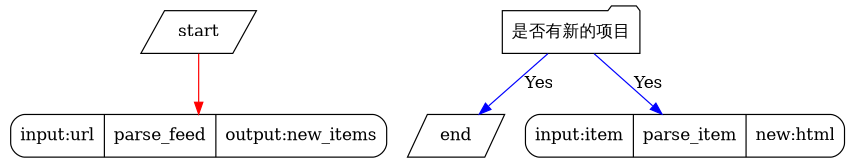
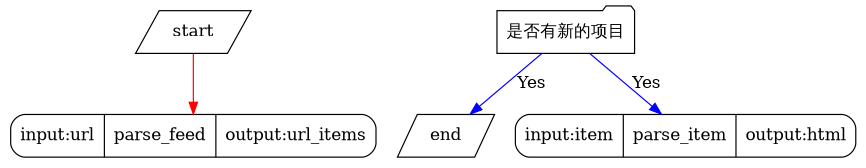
node "input:url": text "output:new_items" -> "output:url_items"
node "input:item": text "new:html" -> "output:html"
